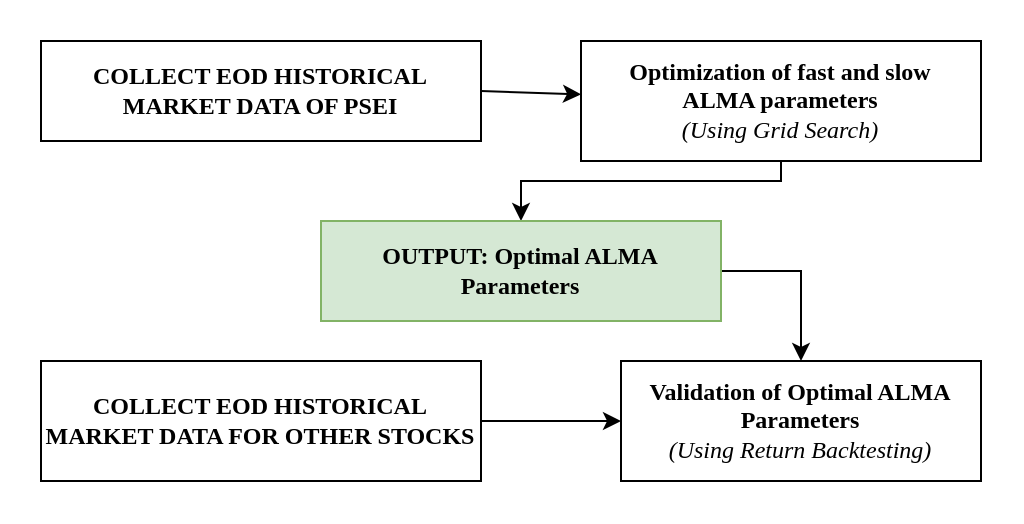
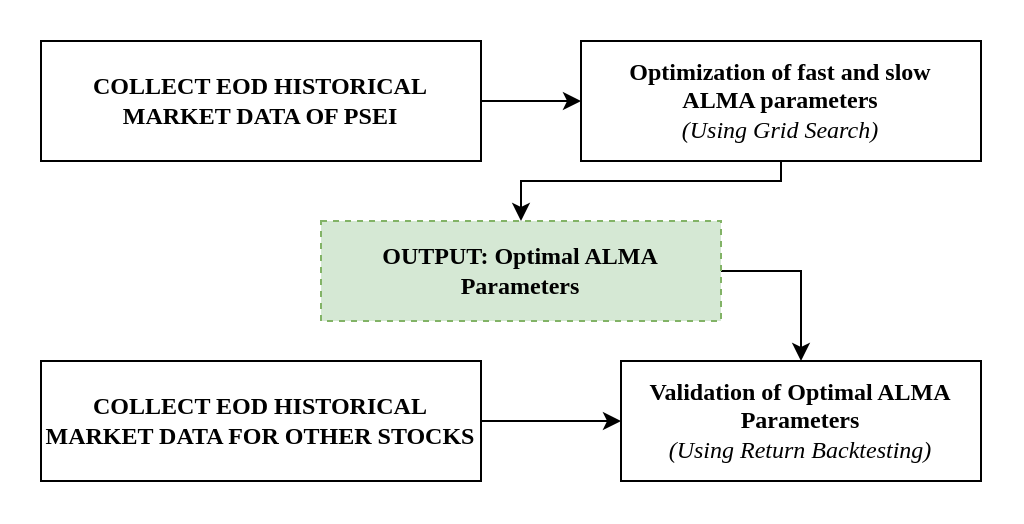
node "COLLECT EOD HISTORICAL MARKET DATA OF PSEI": size 440x100 -> 440x120
node "OUTPUT: Optimal ALMA Parameters": style solid -> dashed
